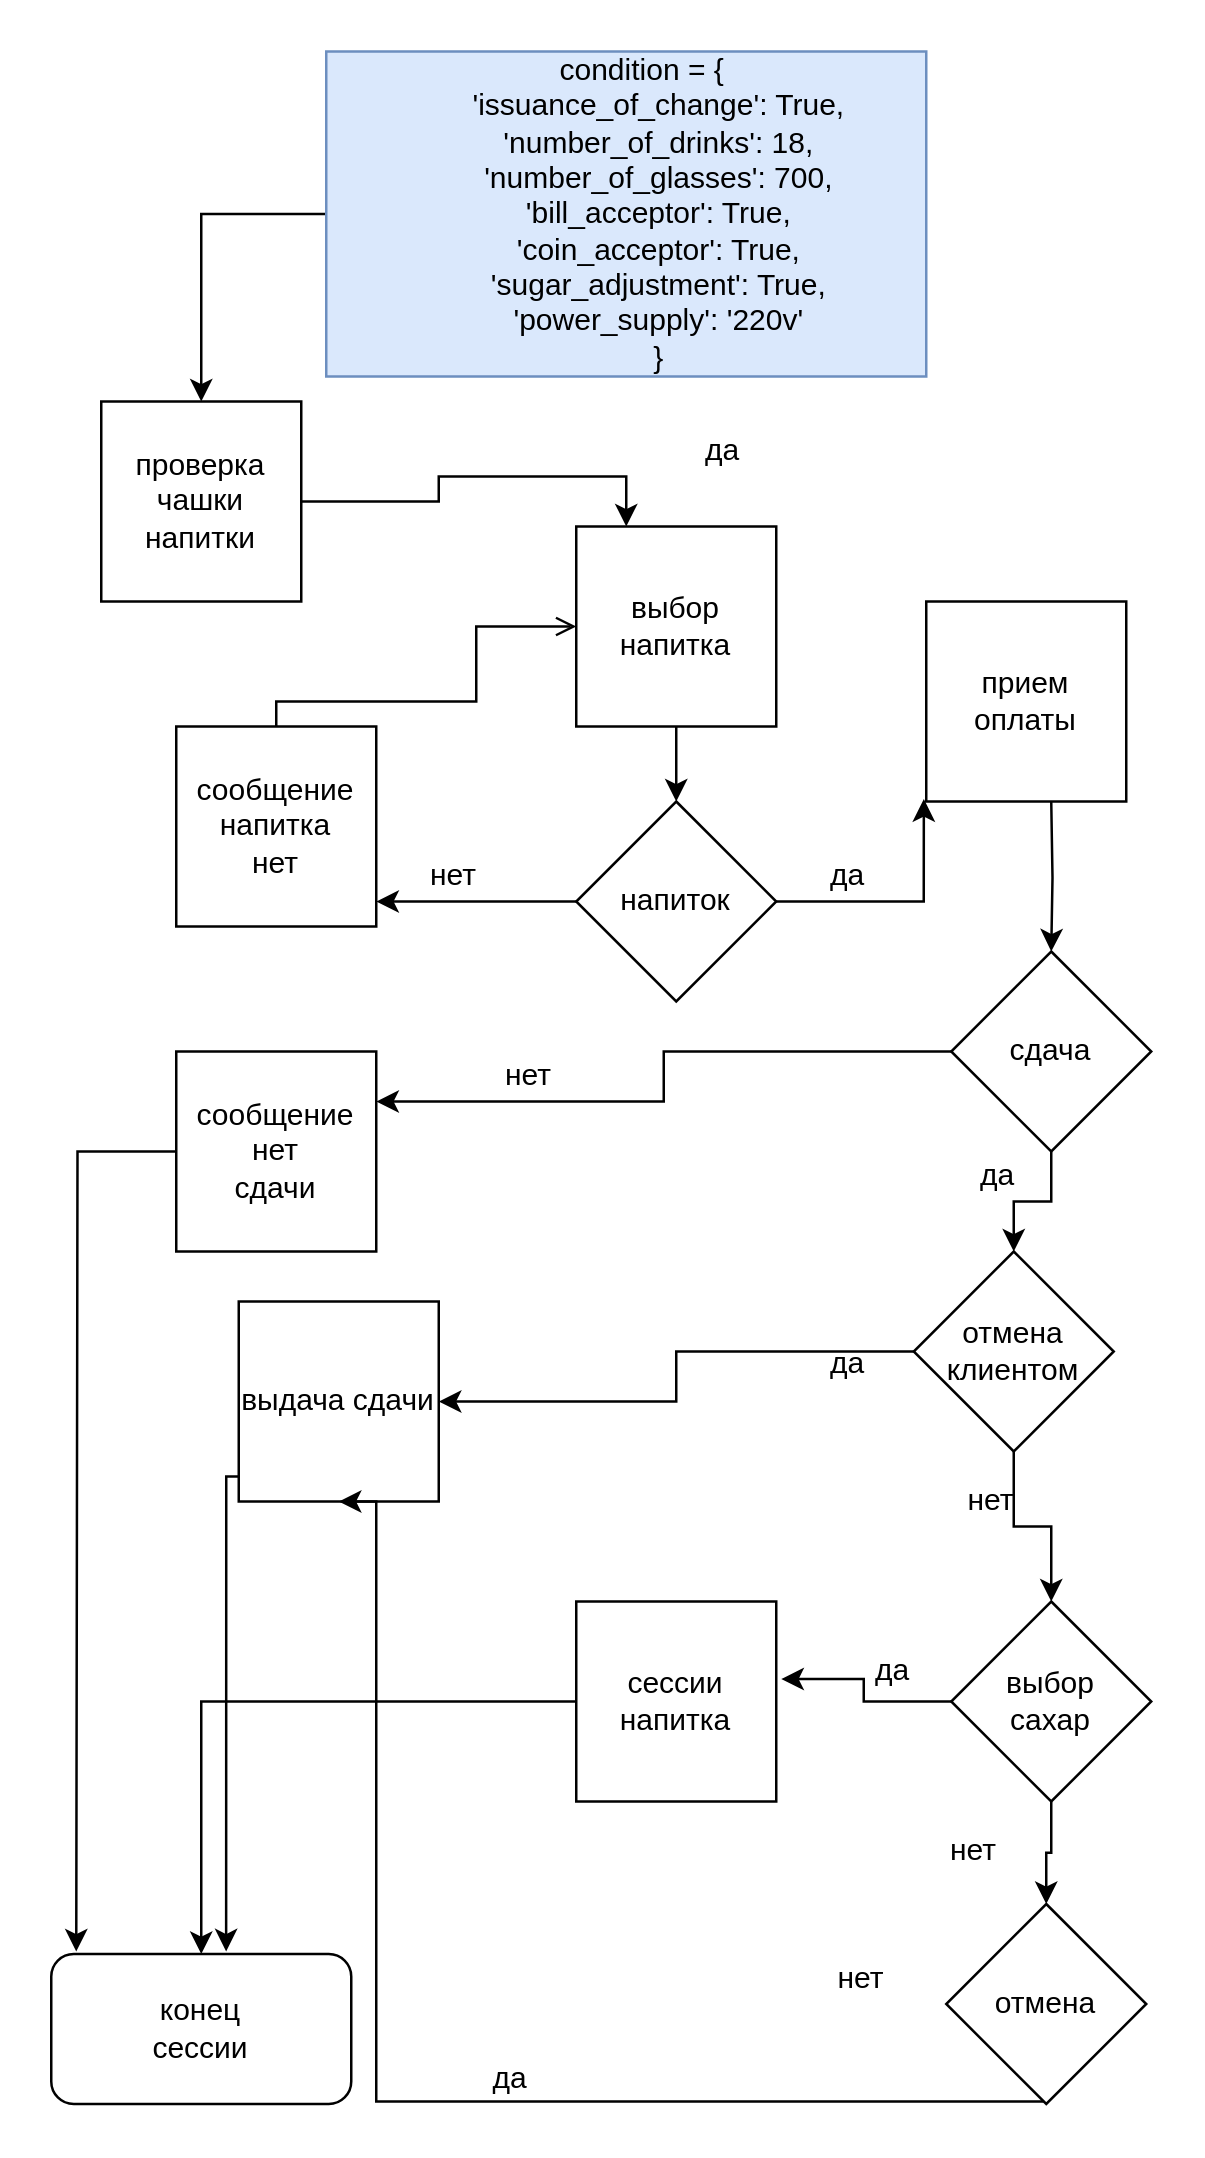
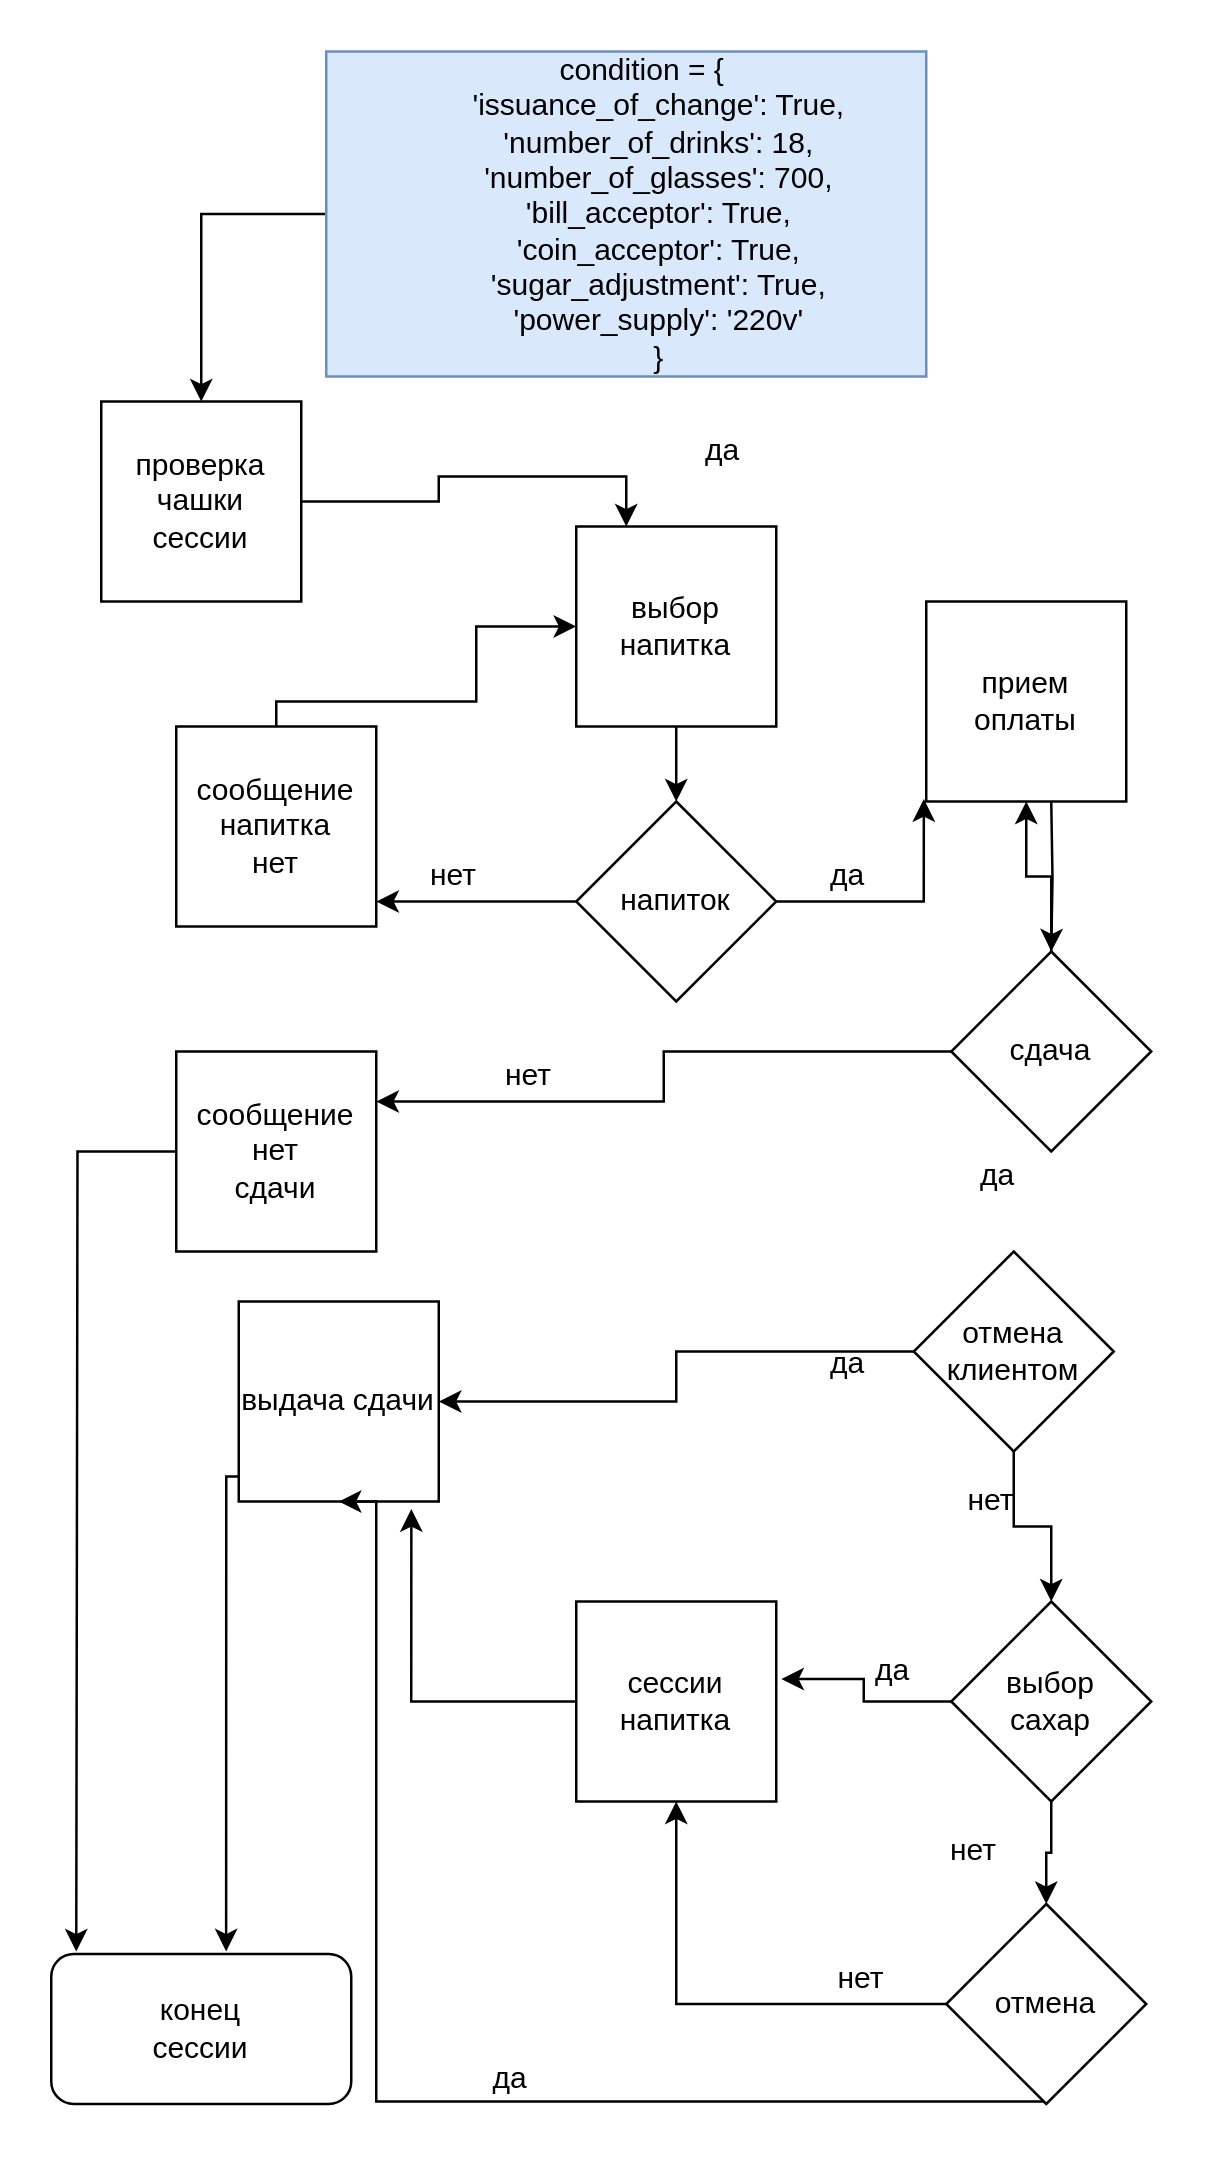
node "проверка чашки напитки": label "проверка чашки напитки" -> "проверка чашки сессии"
edge "сообщение напитка нет" -> "выбор напитка": arrowhead open -> classic
edge "сдача" -> "отмена клиентом": now "сдача" -> "прием оплаты"
edge "сессии напитка" -> "конец сессии": now "сессии напитка" -> "выдача сдачи"
edge "отмена" -> "сессии напитка": added
